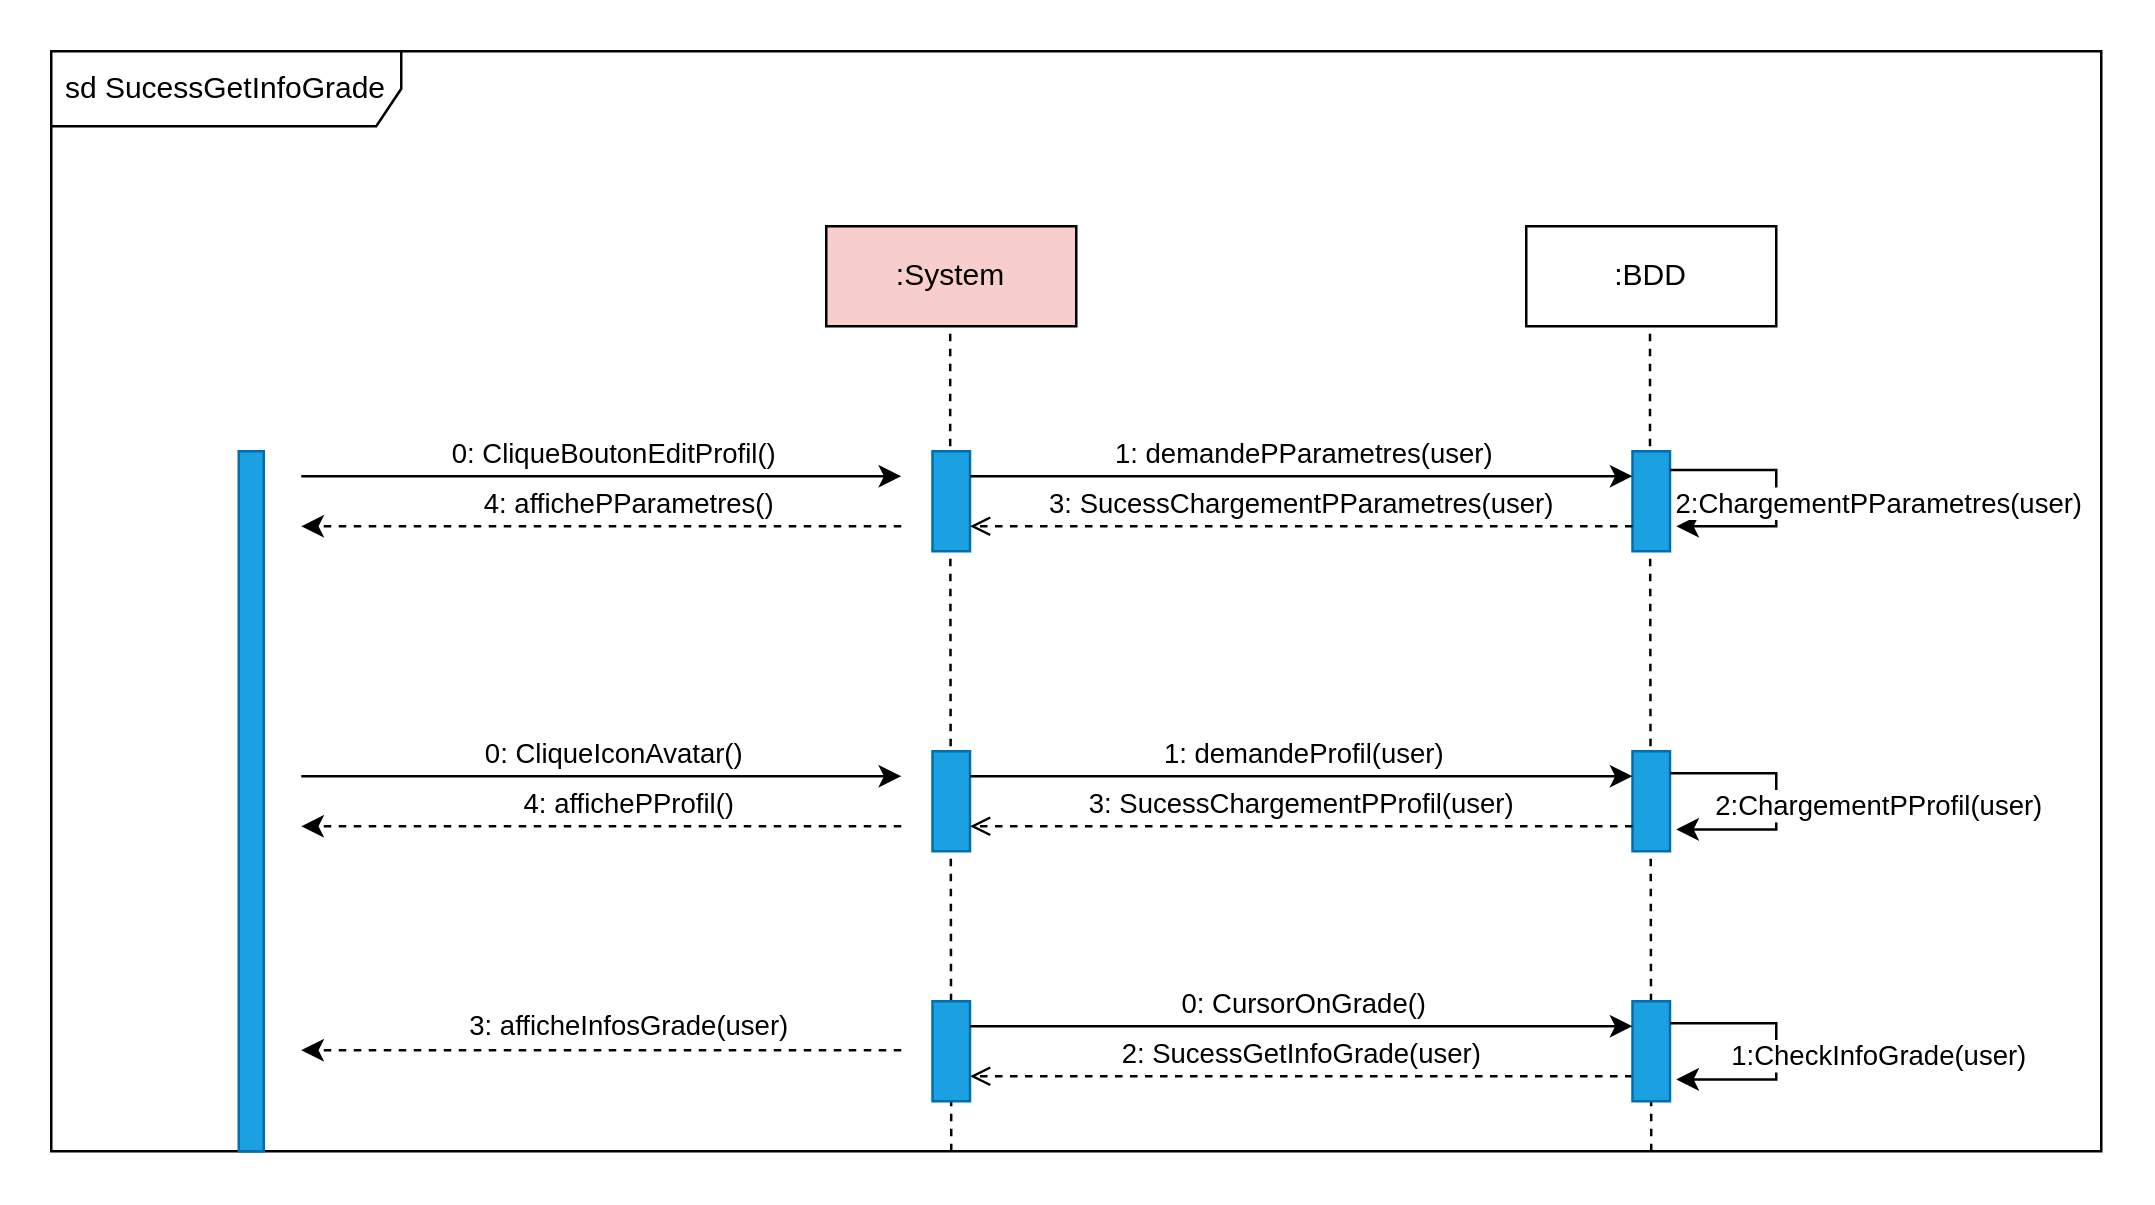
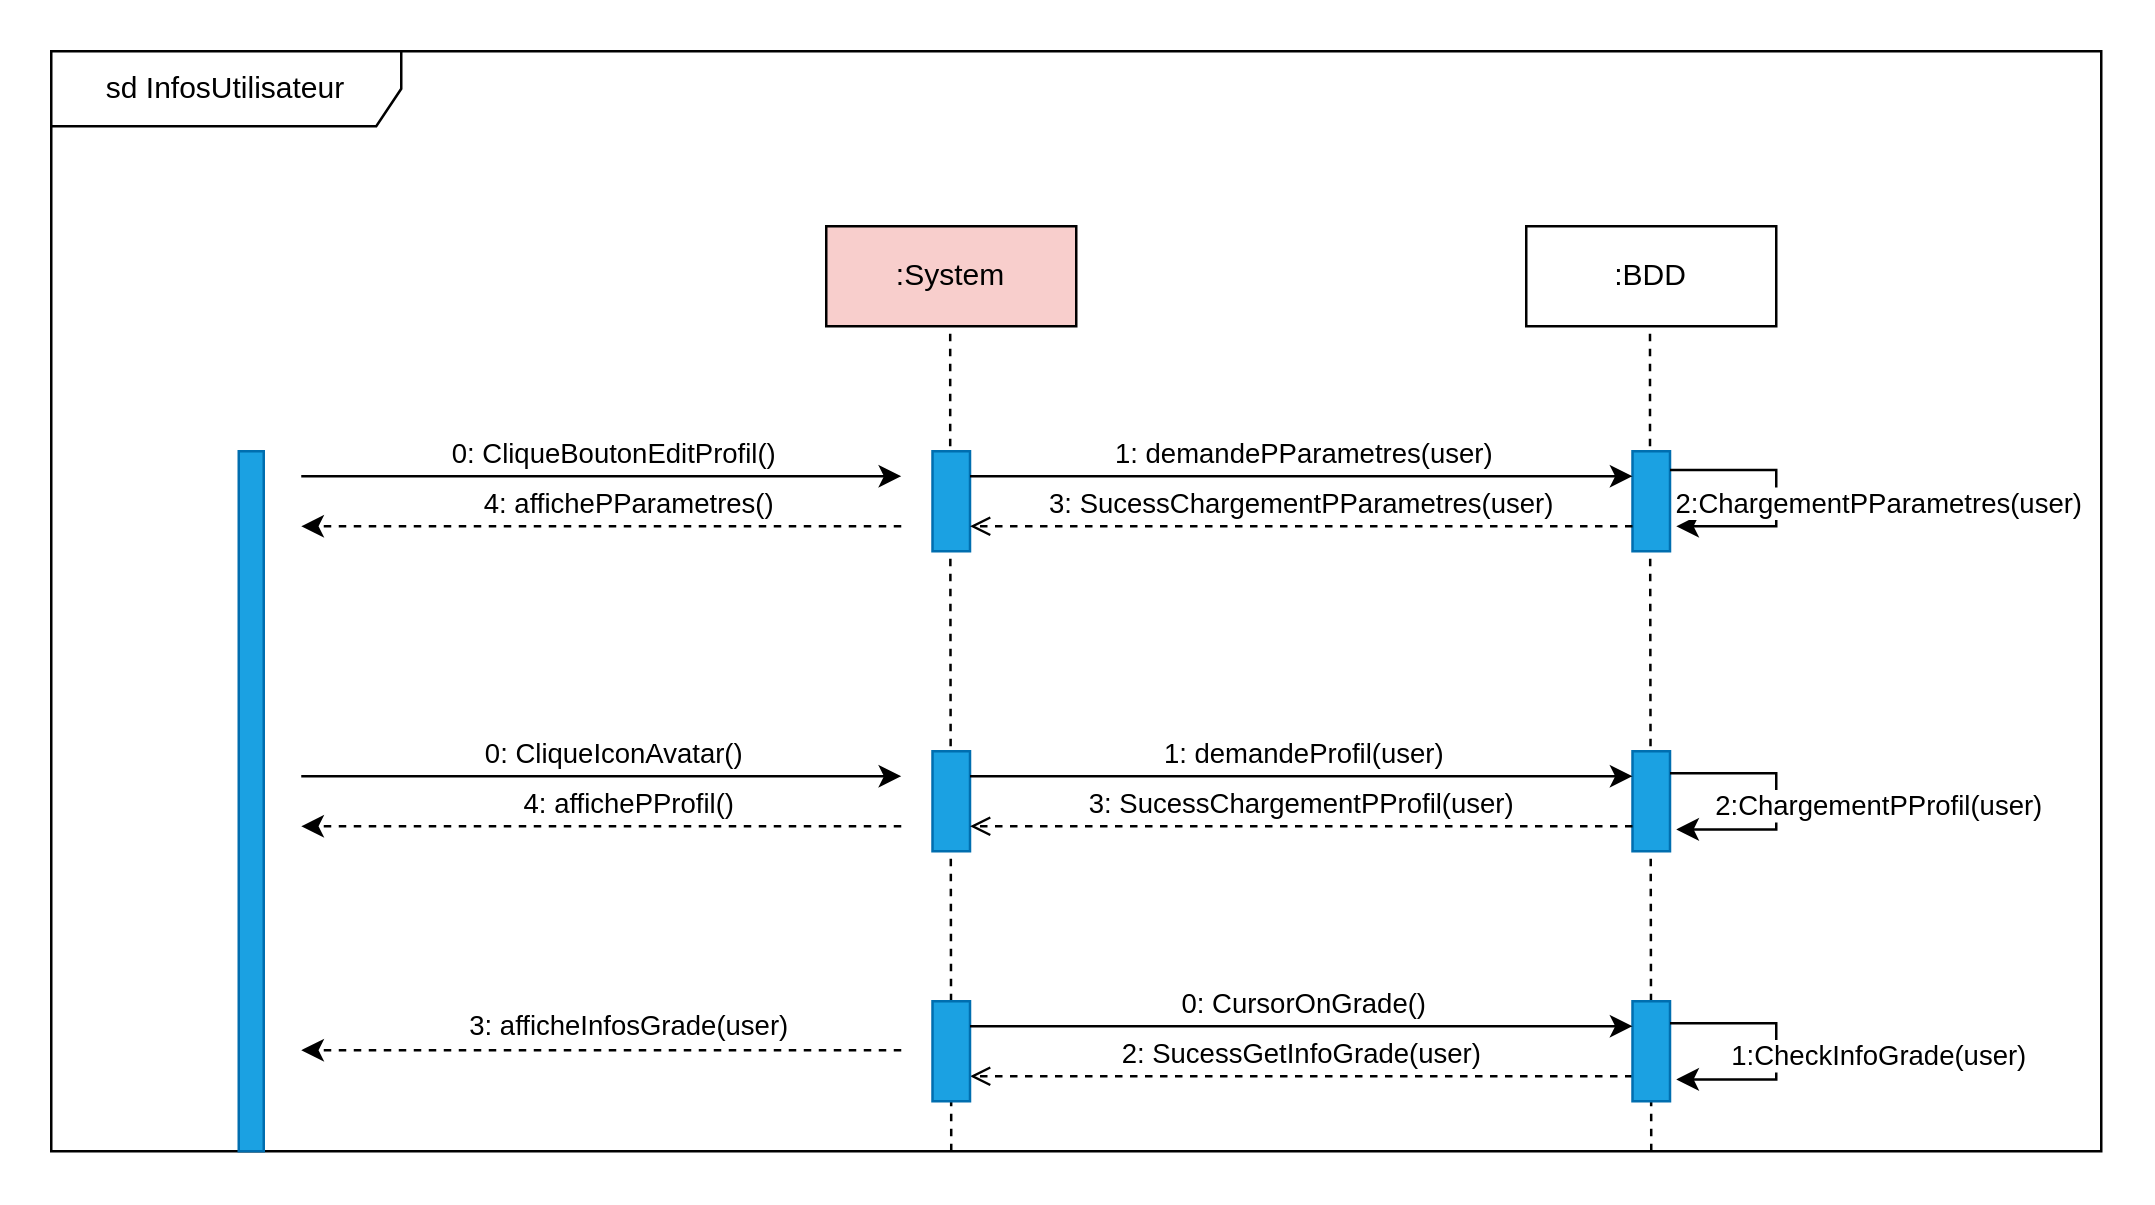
node "sd SucessGetInfoGrade": label "sd SucessGetInfoGrade" -> "sd InfosUtilisateur"
